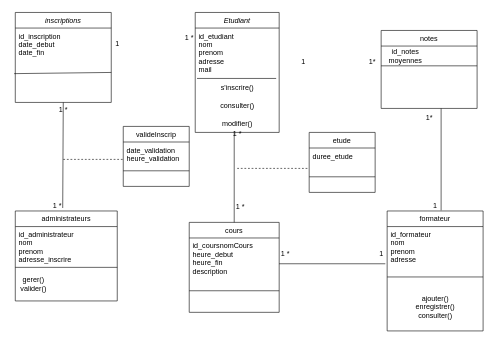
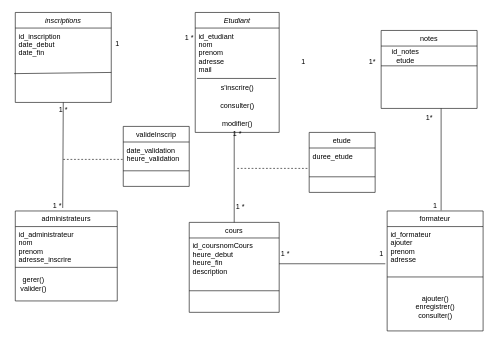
node "id_notes moyennes": label "id_notes moyennes" -> "id_notes etude"
node "id_formateur nom prenom adresse": label "id_formateur nom prenom adresse" -> "id_formateur ajouter prenom adresse"
